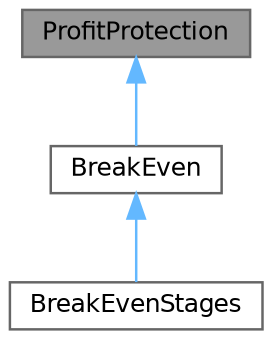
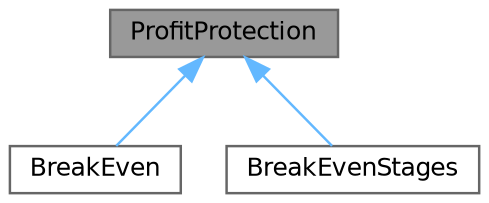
edge "BreakEvenStages" -> "BreakEven": now "BreakEvenStages" -> "ProfitProtection"
